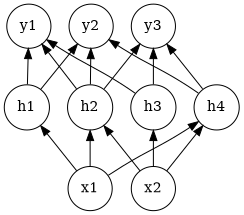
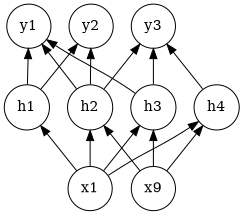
edge "h4" -> "y2": removed
edge "x1" -> "h3": added
node "x2": label "x2" -> "x9"
